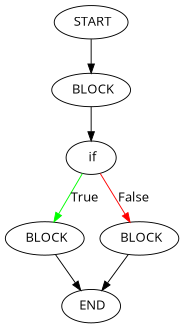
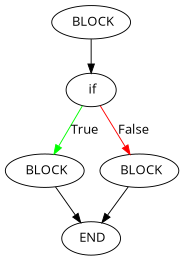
node "START": removed
